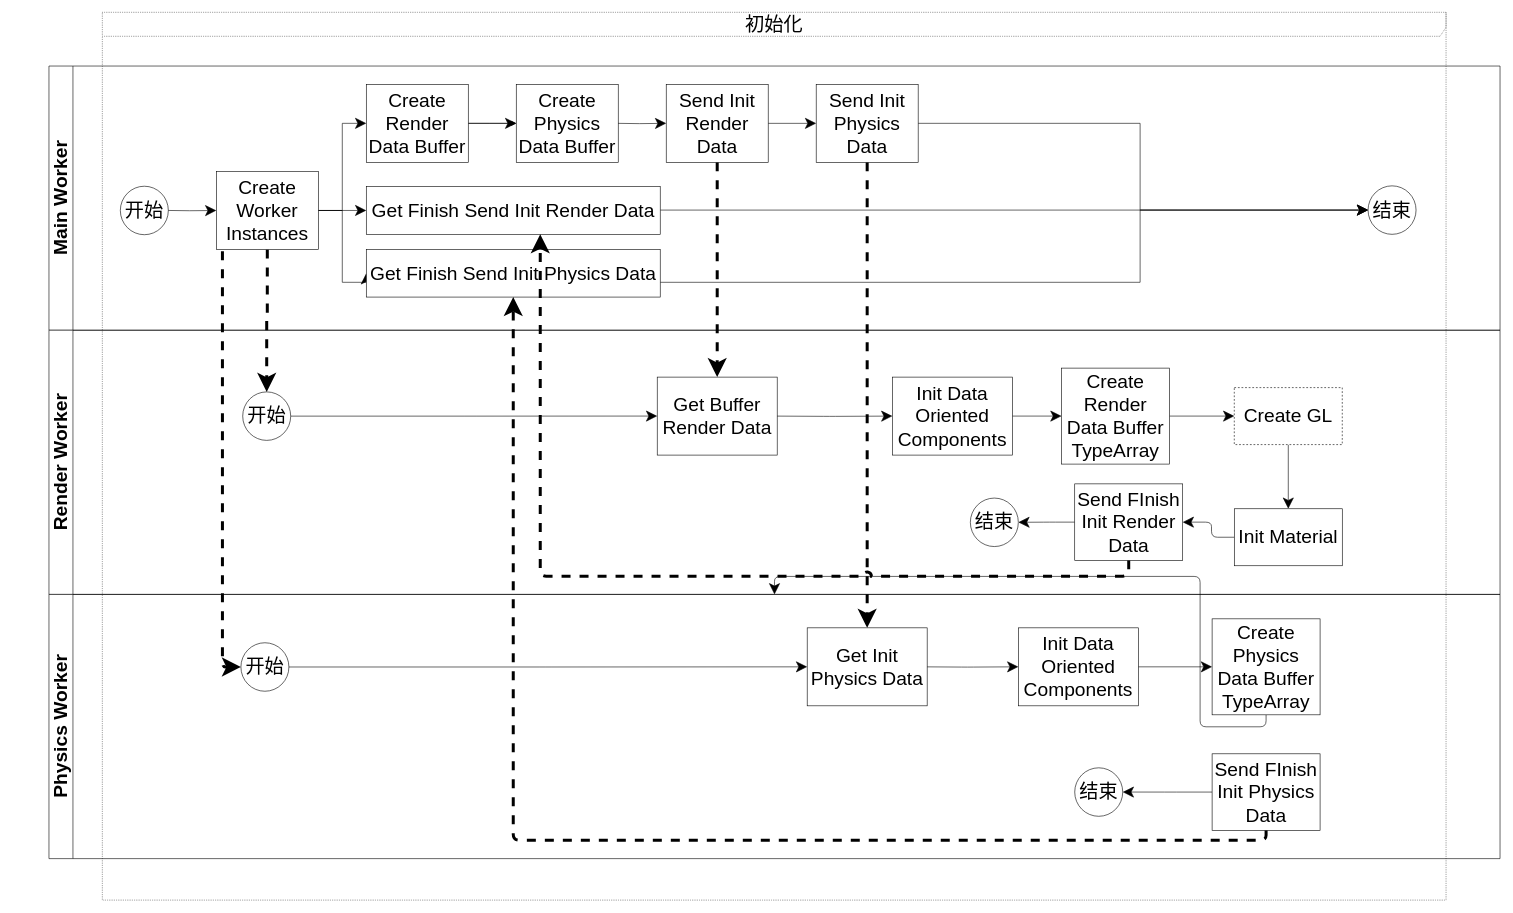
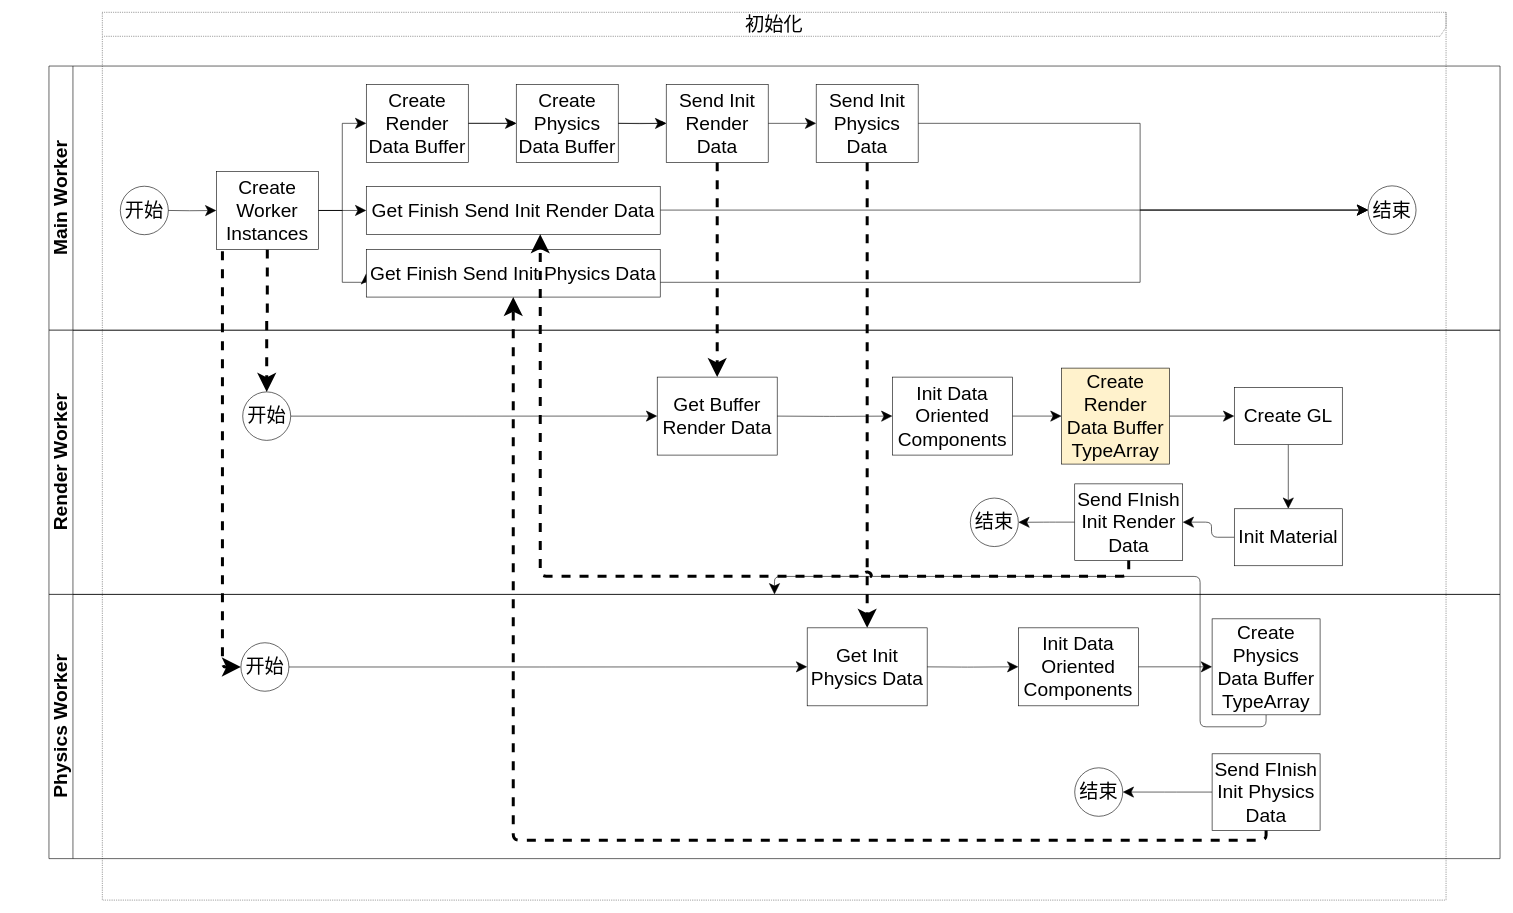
edge "Create Physics Data Buffer" -> "Send Init Render Data": added
node "Create Render Data Buffer TypeArray": fillcolor #ffffff -> #fff2cc
node "Create GL": style dashed -> solid
